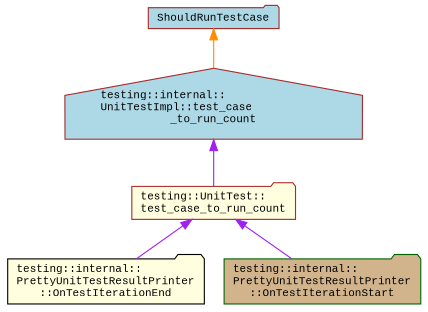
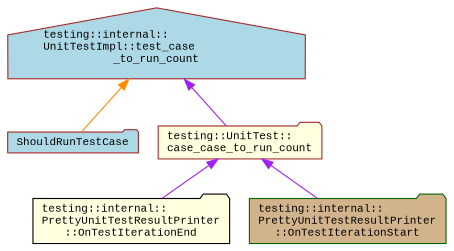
edge "testing::internal:: UnitTestImpl::test_case _to_run_count" -> "ShouldRunTestCase": reversed
node "testing::UnitTest:: test_case_to_run_count": label "testing::UnitTest:: test_case_to_run_count" -> "testing::UnitTest:: case_case_to_run_count"
